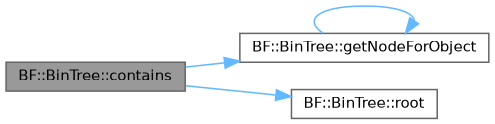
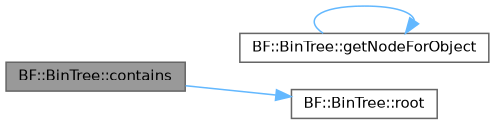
edge "BF::BinTree::contains" -> "BF::BinTree::getNodeForObject": removed
